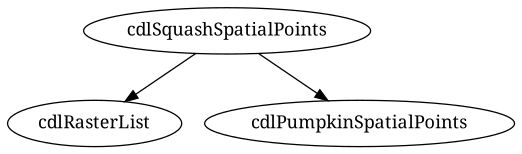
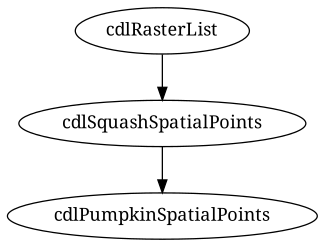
edge "cdlSquashSpatialPoints" -> "cdlRasterList": reversed
